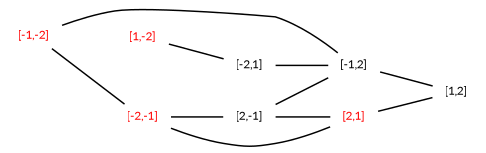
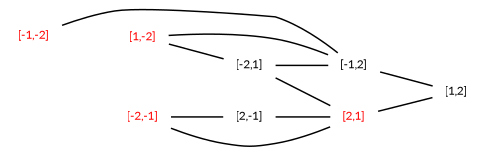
edge "[-1,-2]" -- "[-2,-1]": removed
edge "[-1,2]" -- "[2,-1]": now "[-1,2]" -- "[1,-2]"
edge "[-2,1]" -- "[2,1]": added
